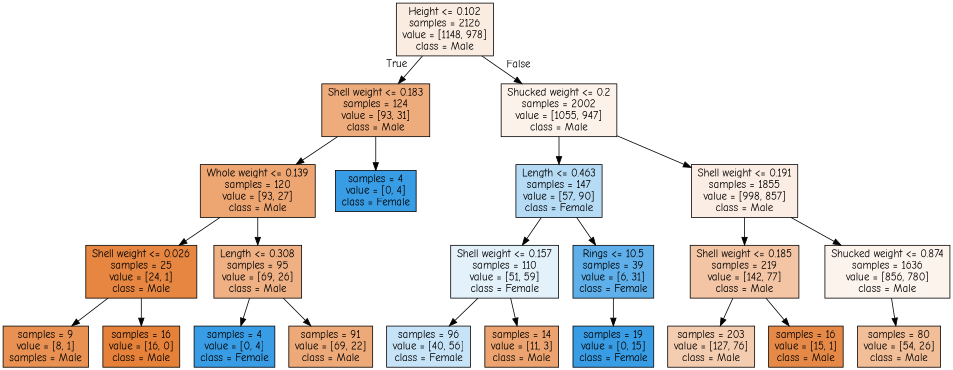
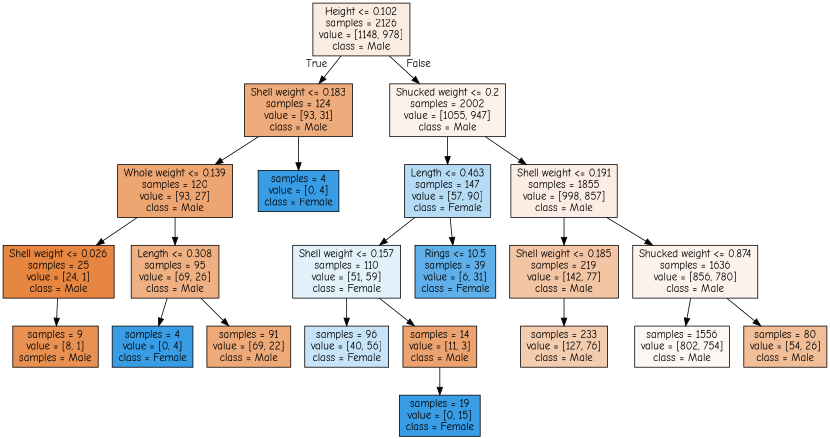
edge "Rings <= 10.5 samples = 39 value = [6, 31] class = Female" -> "samples = 19 value = [0, 15] class = Female": now "samples = 14 value = [11, 3] class = Male" -> "samples = 19 value = [0, 15] class = Female"
node "samples = 16 value = [16, 0] class = Male": removed
node "samples = 1556 value = [802, 754] class = Male": added
node "samples = 203 value = [127, 76] class = Male": label "samples = 203 value = [127, 76] class = Male" -> "samples = 233 value = [127, 76] class = Male"
node "samples = 16 value = [15, 1] class = Male": removed
